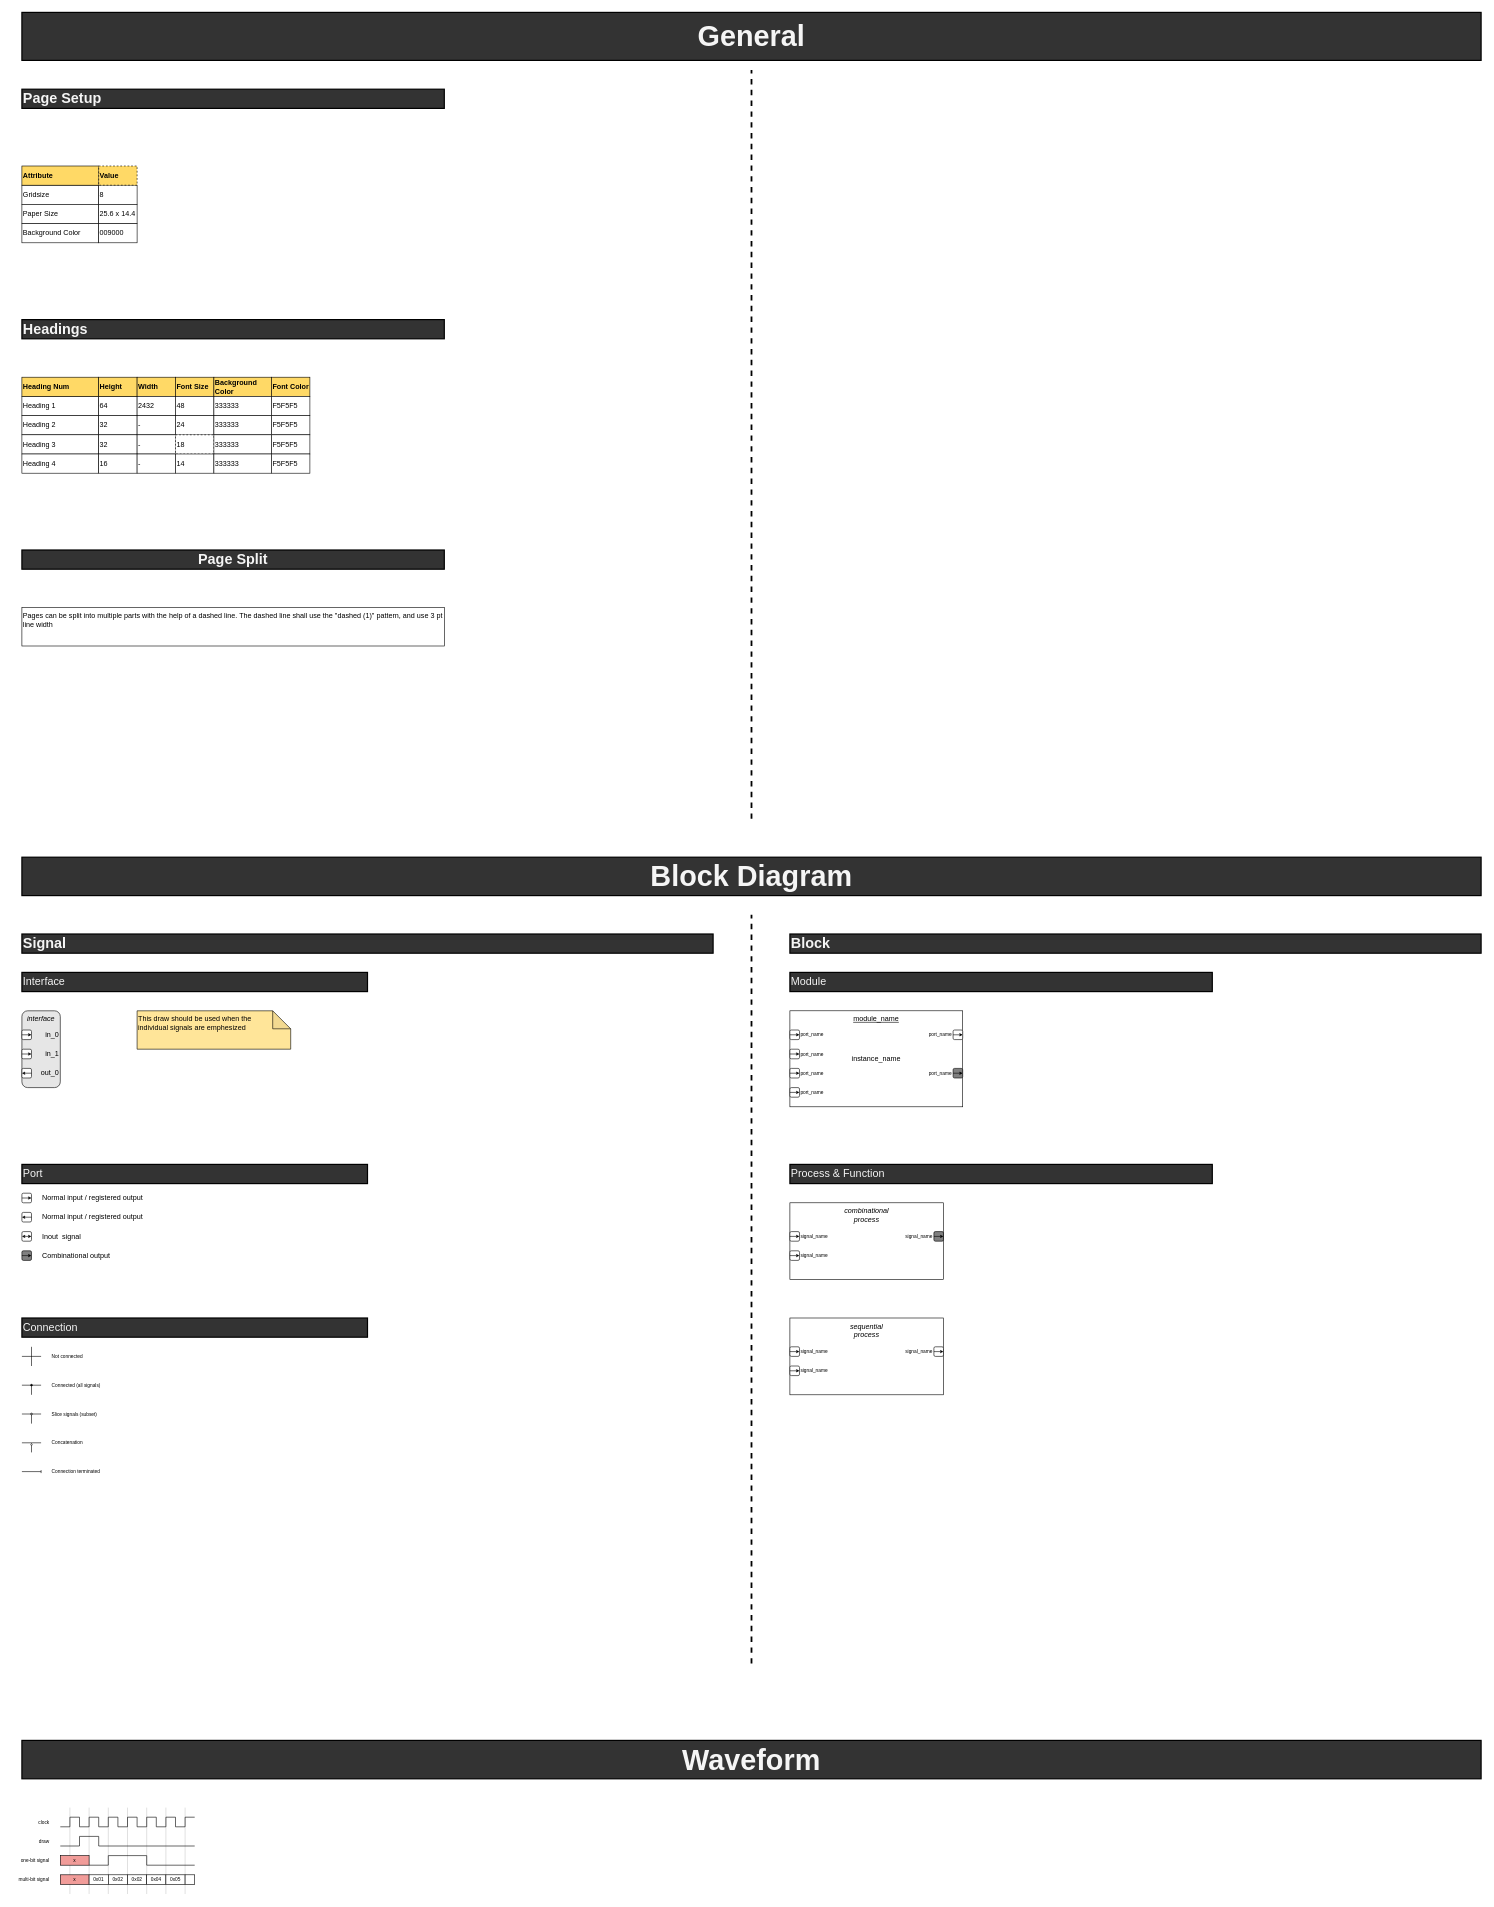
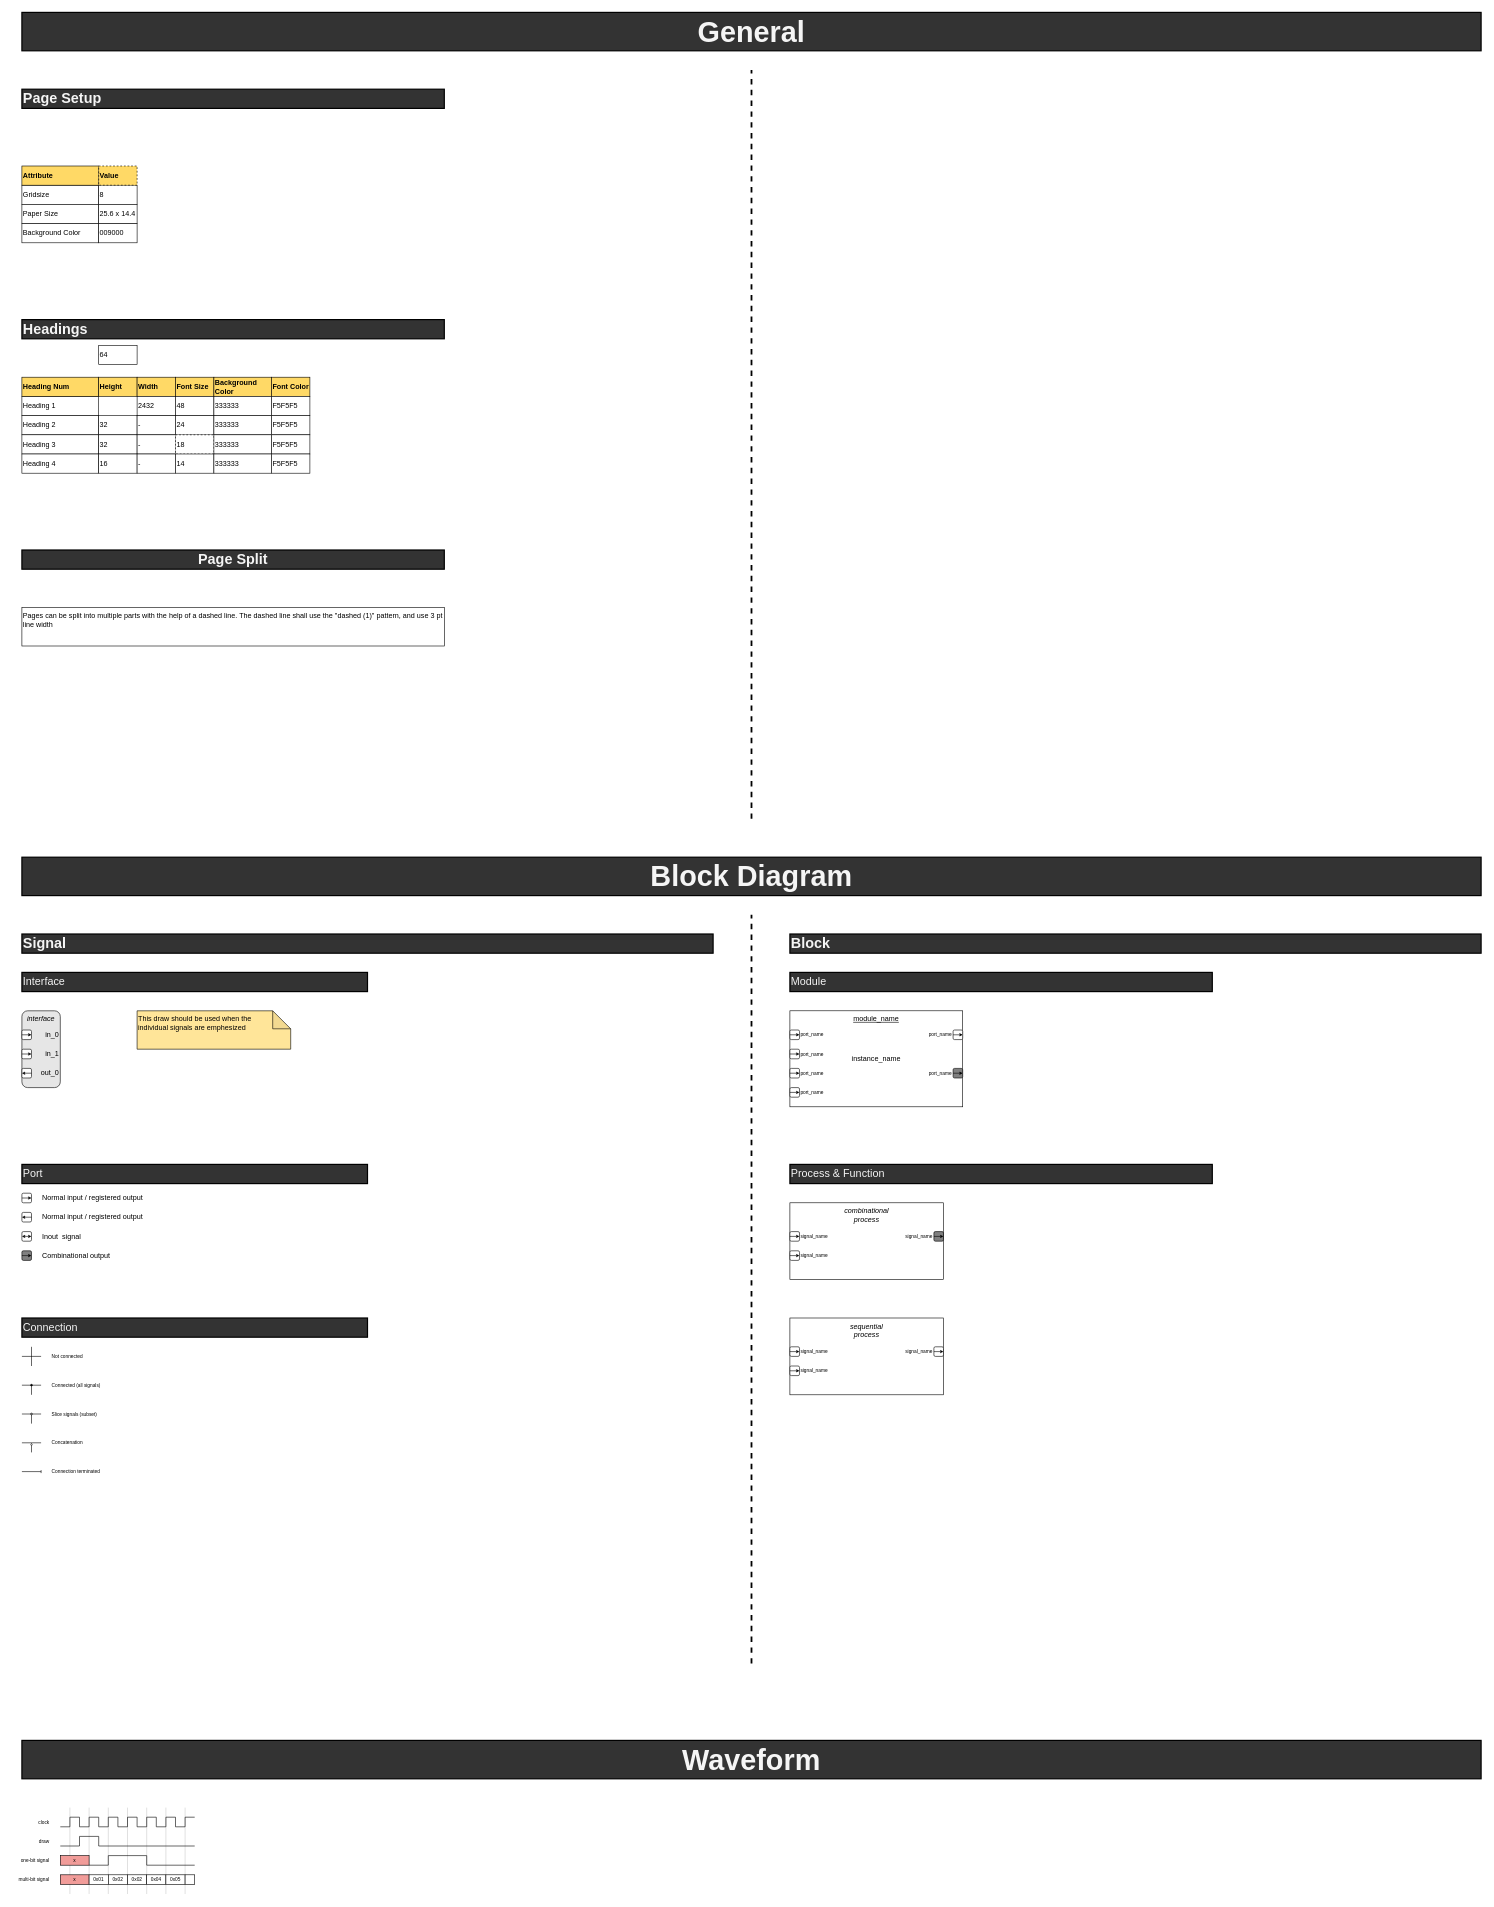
node "General": size 1459x48 -> 1459x38
node "64": moved (118, 406) -> (118, 355)
